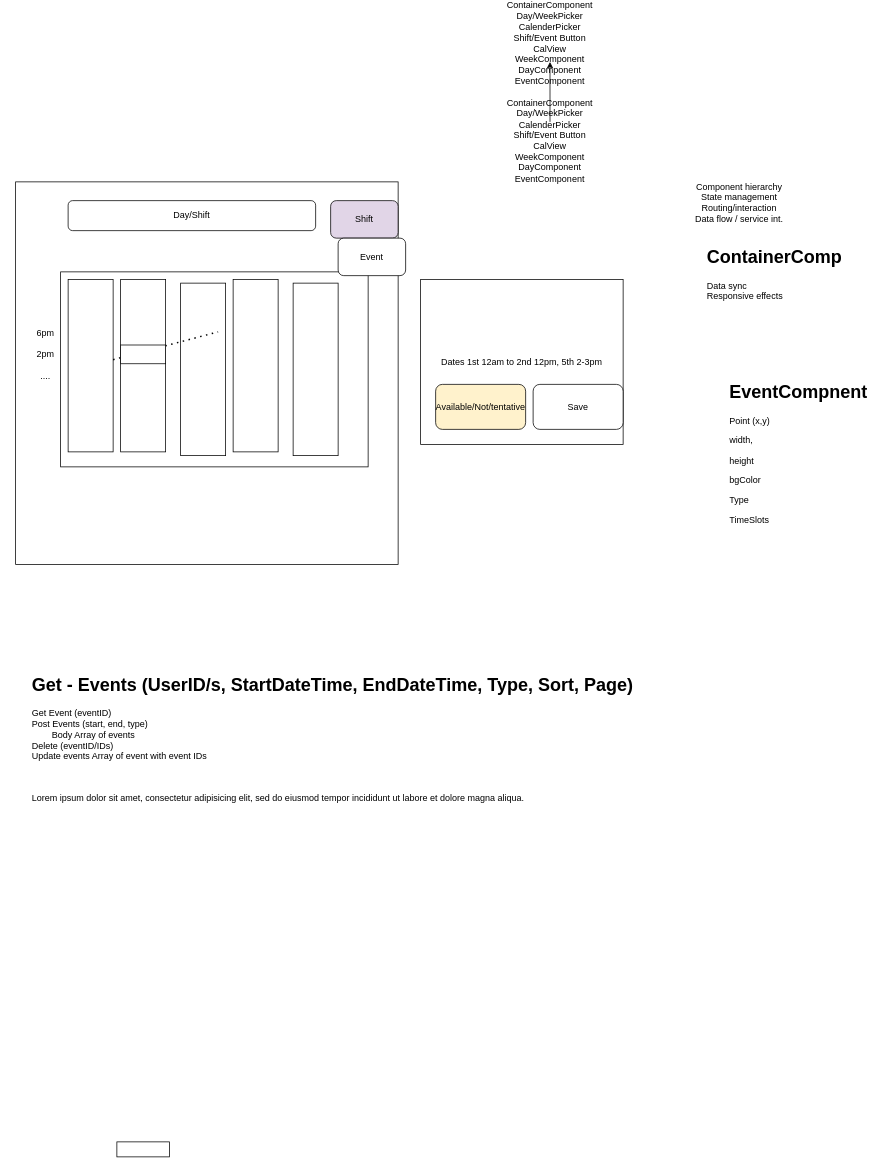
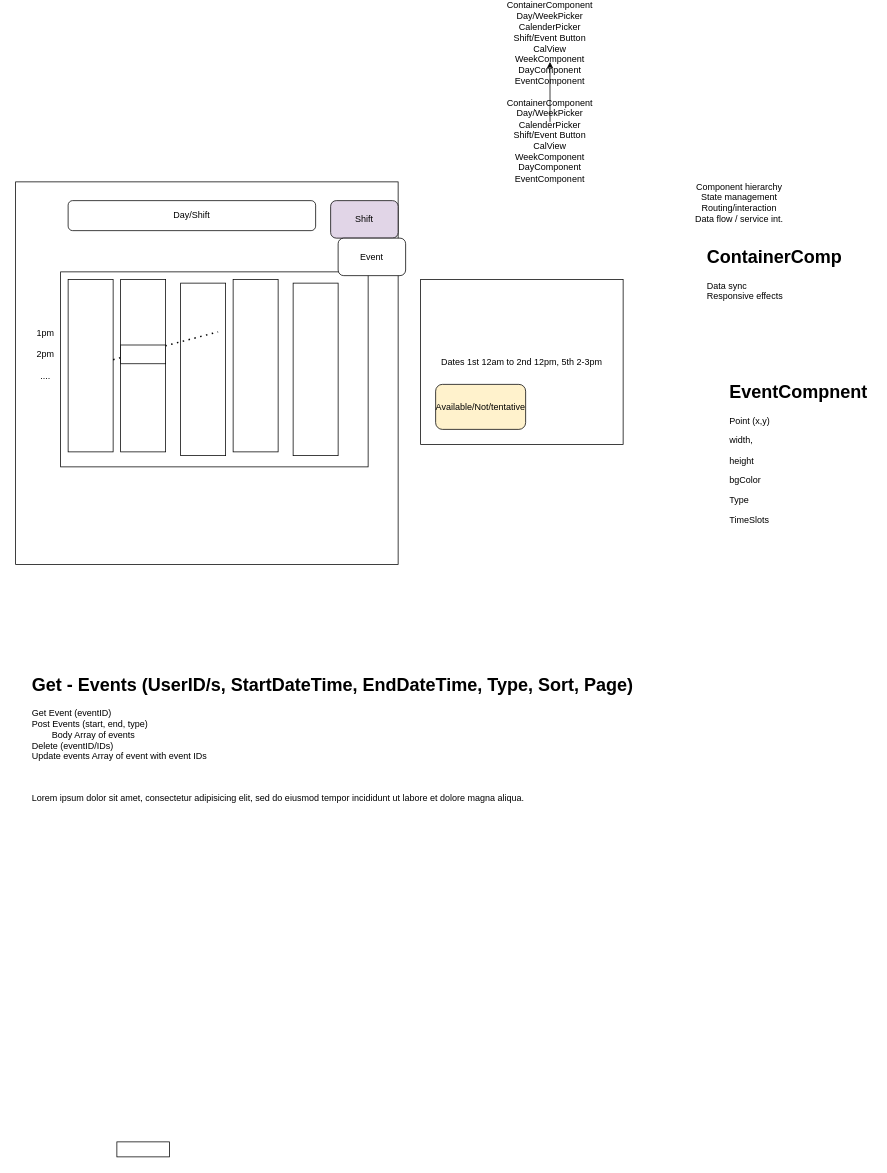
node "6pm 2pm ....": label "6pm 2pm ...." -> "1pm 2pm ...."
node "Save": removed
